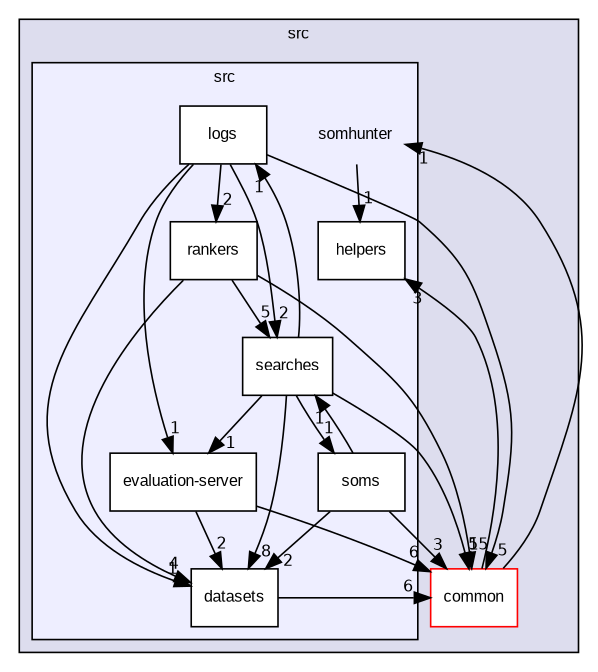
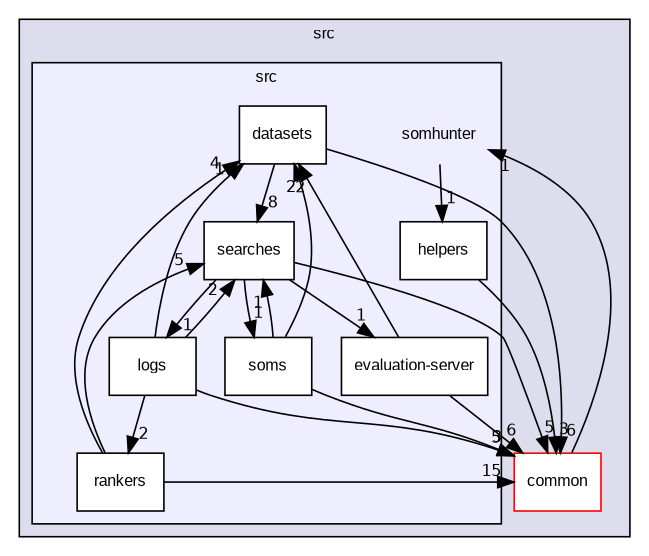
edge "logs" -> "evaluation-server": removed
edge "common" -> "helpers": reversed
edge "searches" -> "datasets": reversed
